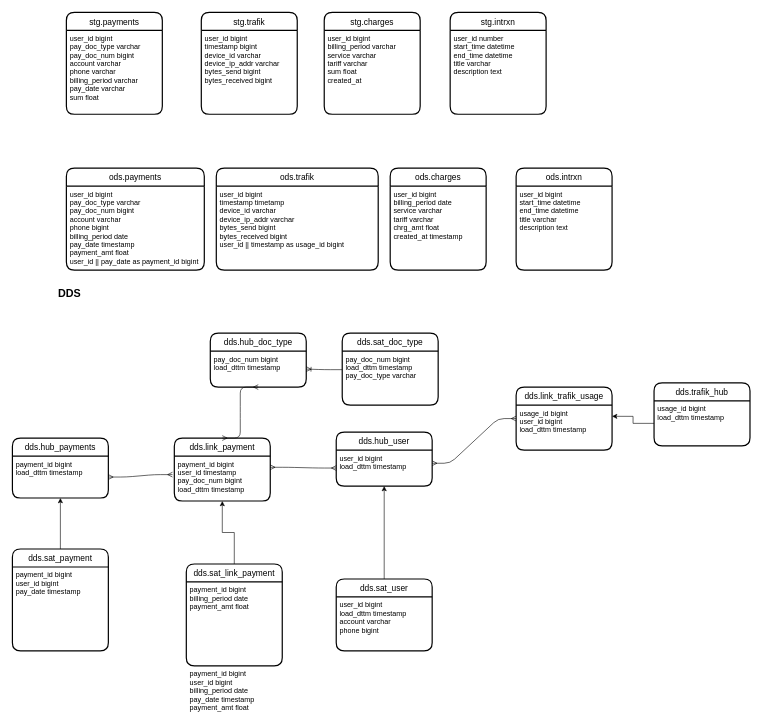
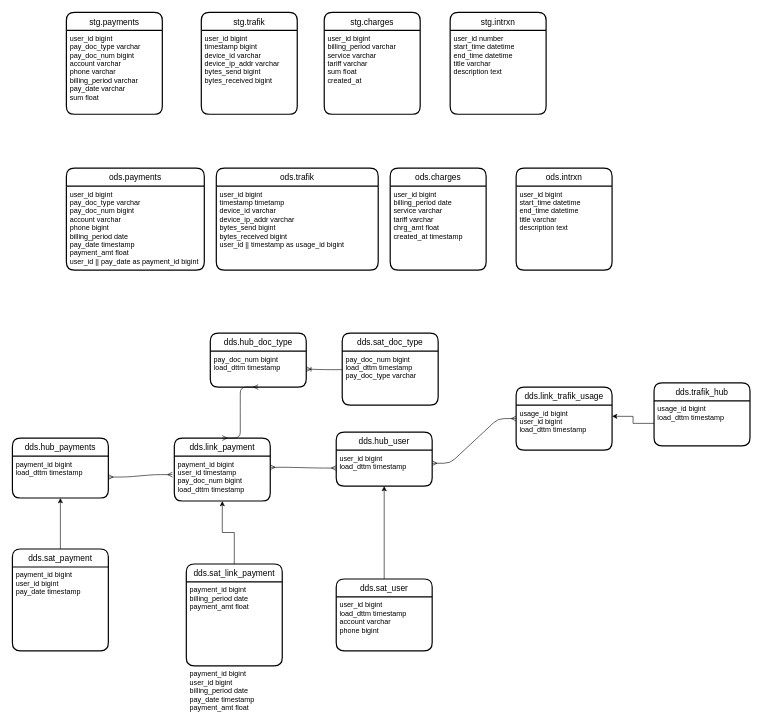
node "DDS": removed
